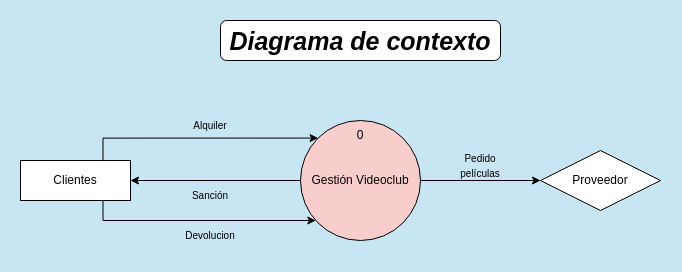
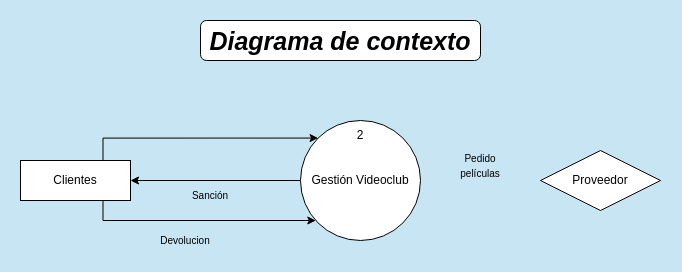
node "Diagrama de contexto": moved (361, 41) -> (341, 41)
node "Alquiler": removed
node "0": label "0" -> "2"
node "Gestión Videoclub": fillcolor #f8cecc -> #ffffff
edge "Gestión Videoclub" -> "Proveedor": removed
node "Devolucion": moved (211, 236) -> (186, 241)
